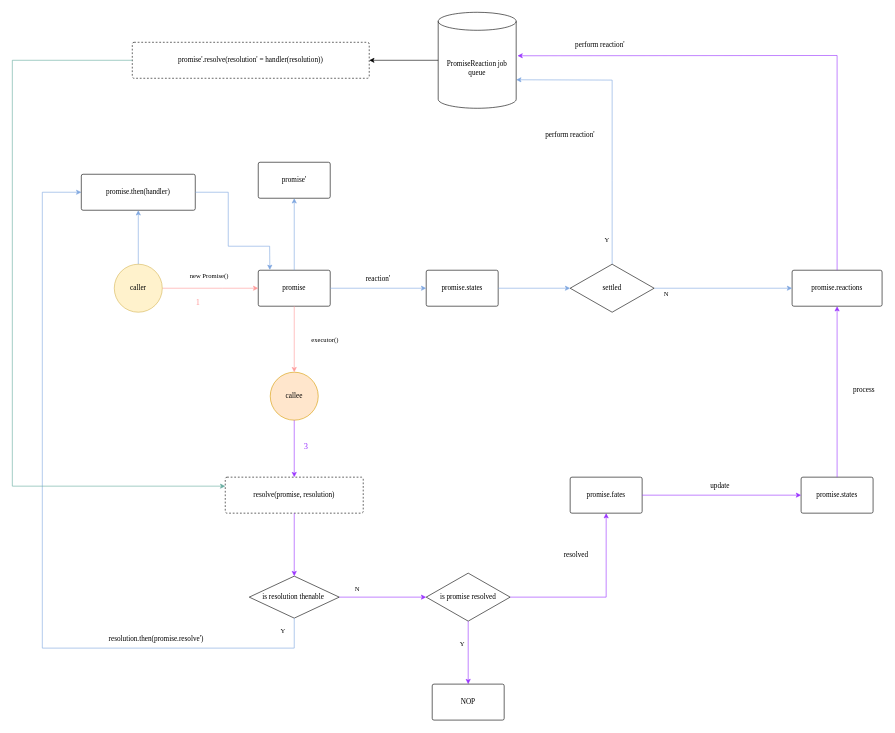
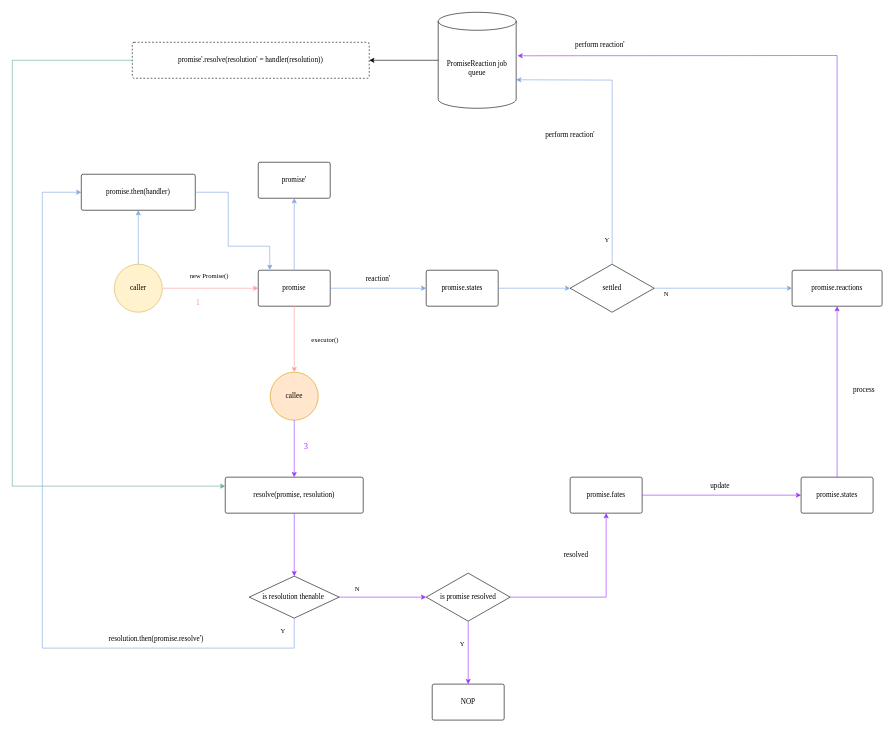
node "resolve(promise, resolution)": style dashed -> solid
